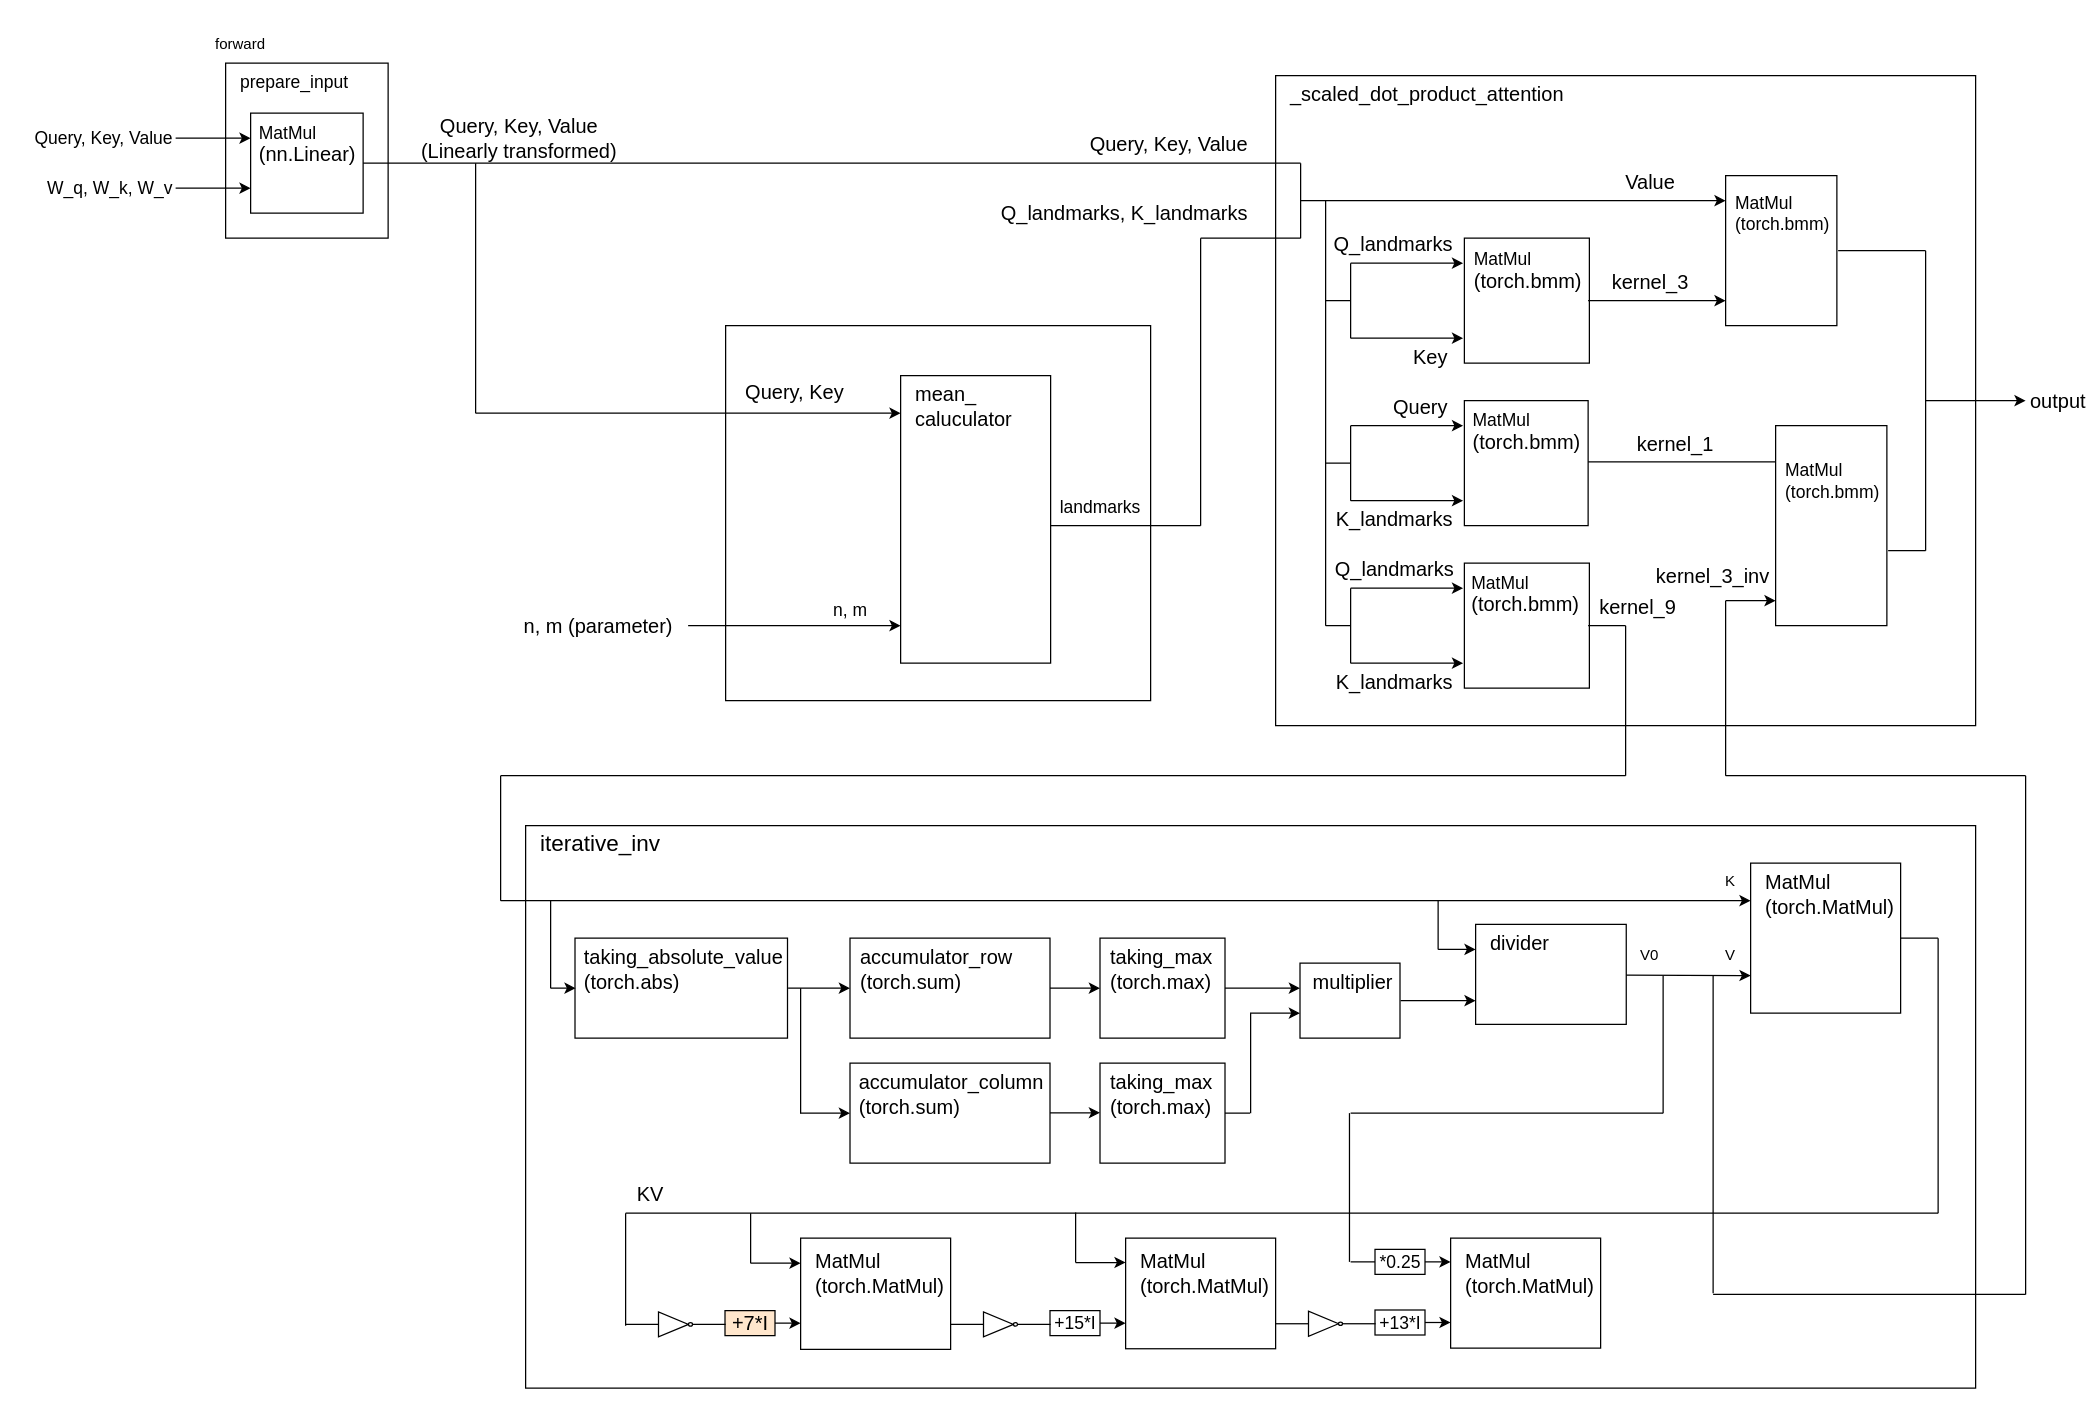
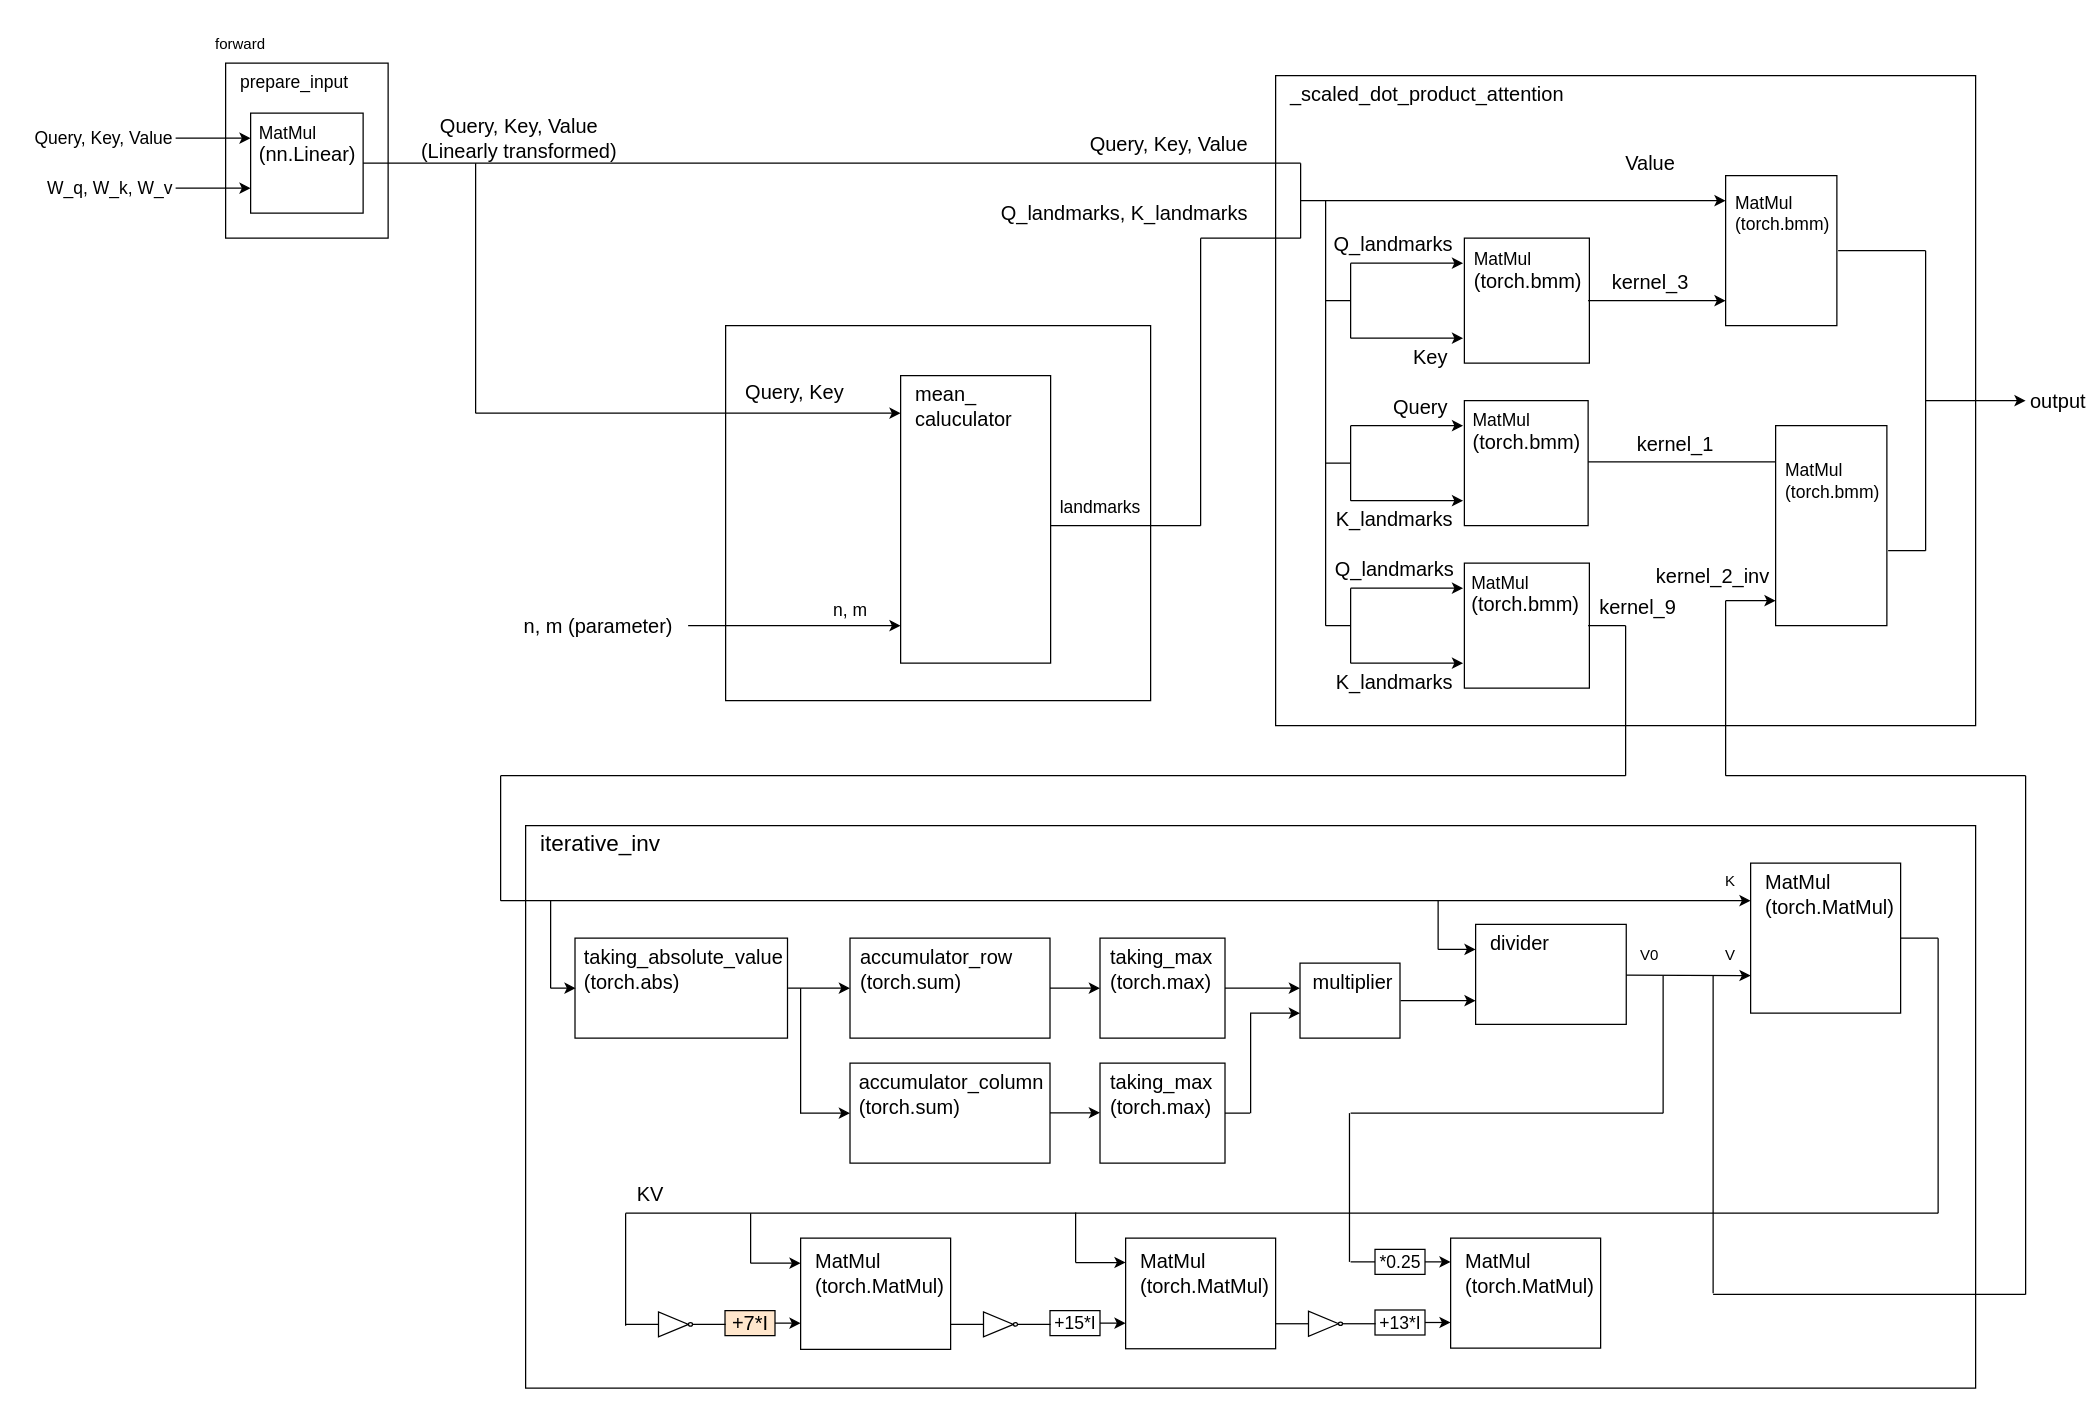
node "Value": moved (1651, 182) -> (1651, 163)
node "kernel_3_inv": label "kernel_3_inv" -> "kernel_2_inv"
